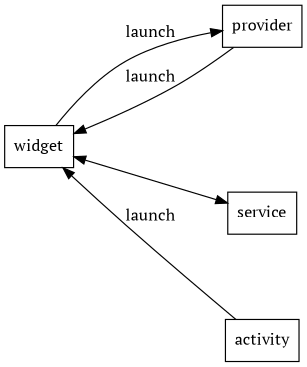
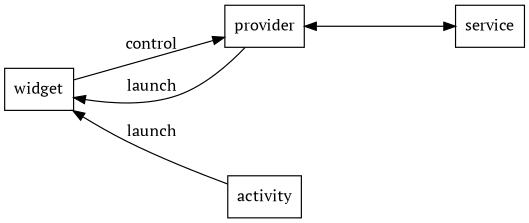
edge "widget" -> "provider": label "launch" -> "control"
edge "widget" -- "service": now "provider" -- "service"
